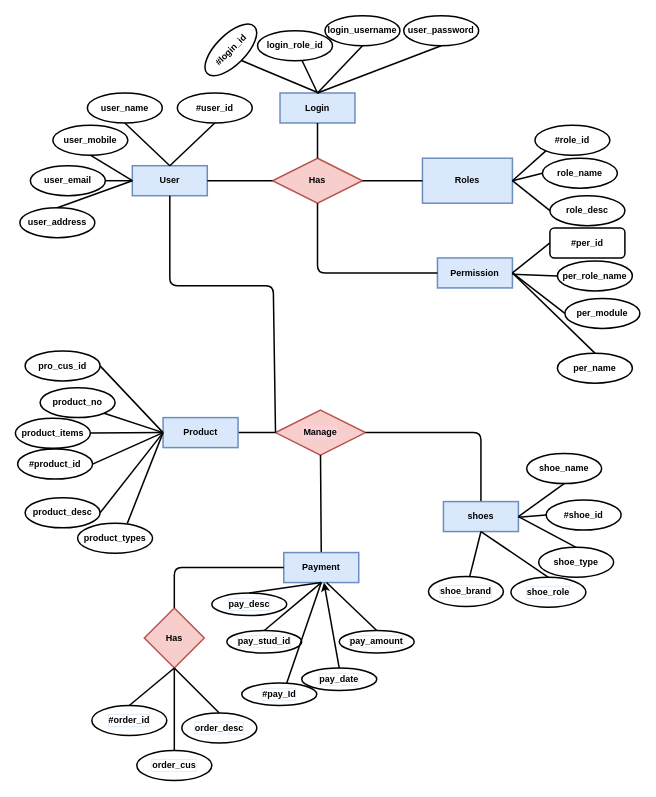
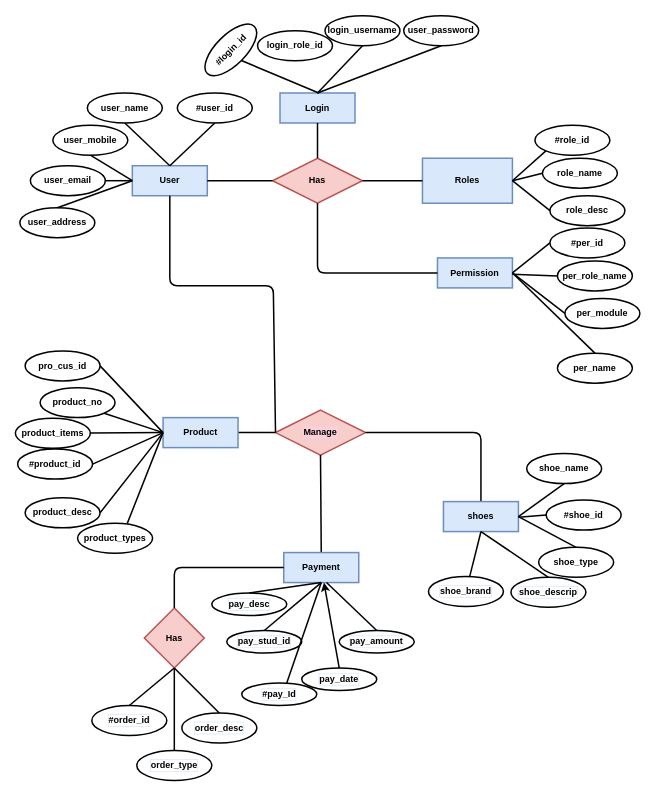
edge "login_role_id" -- "Login": removed
node "#per_id": shape rounded rectangle -> ellipse
node "shoe_role": label "shoe_role" -> "shoe_descrip"
node "order_cus": label "order_cus" -> "order_type"
